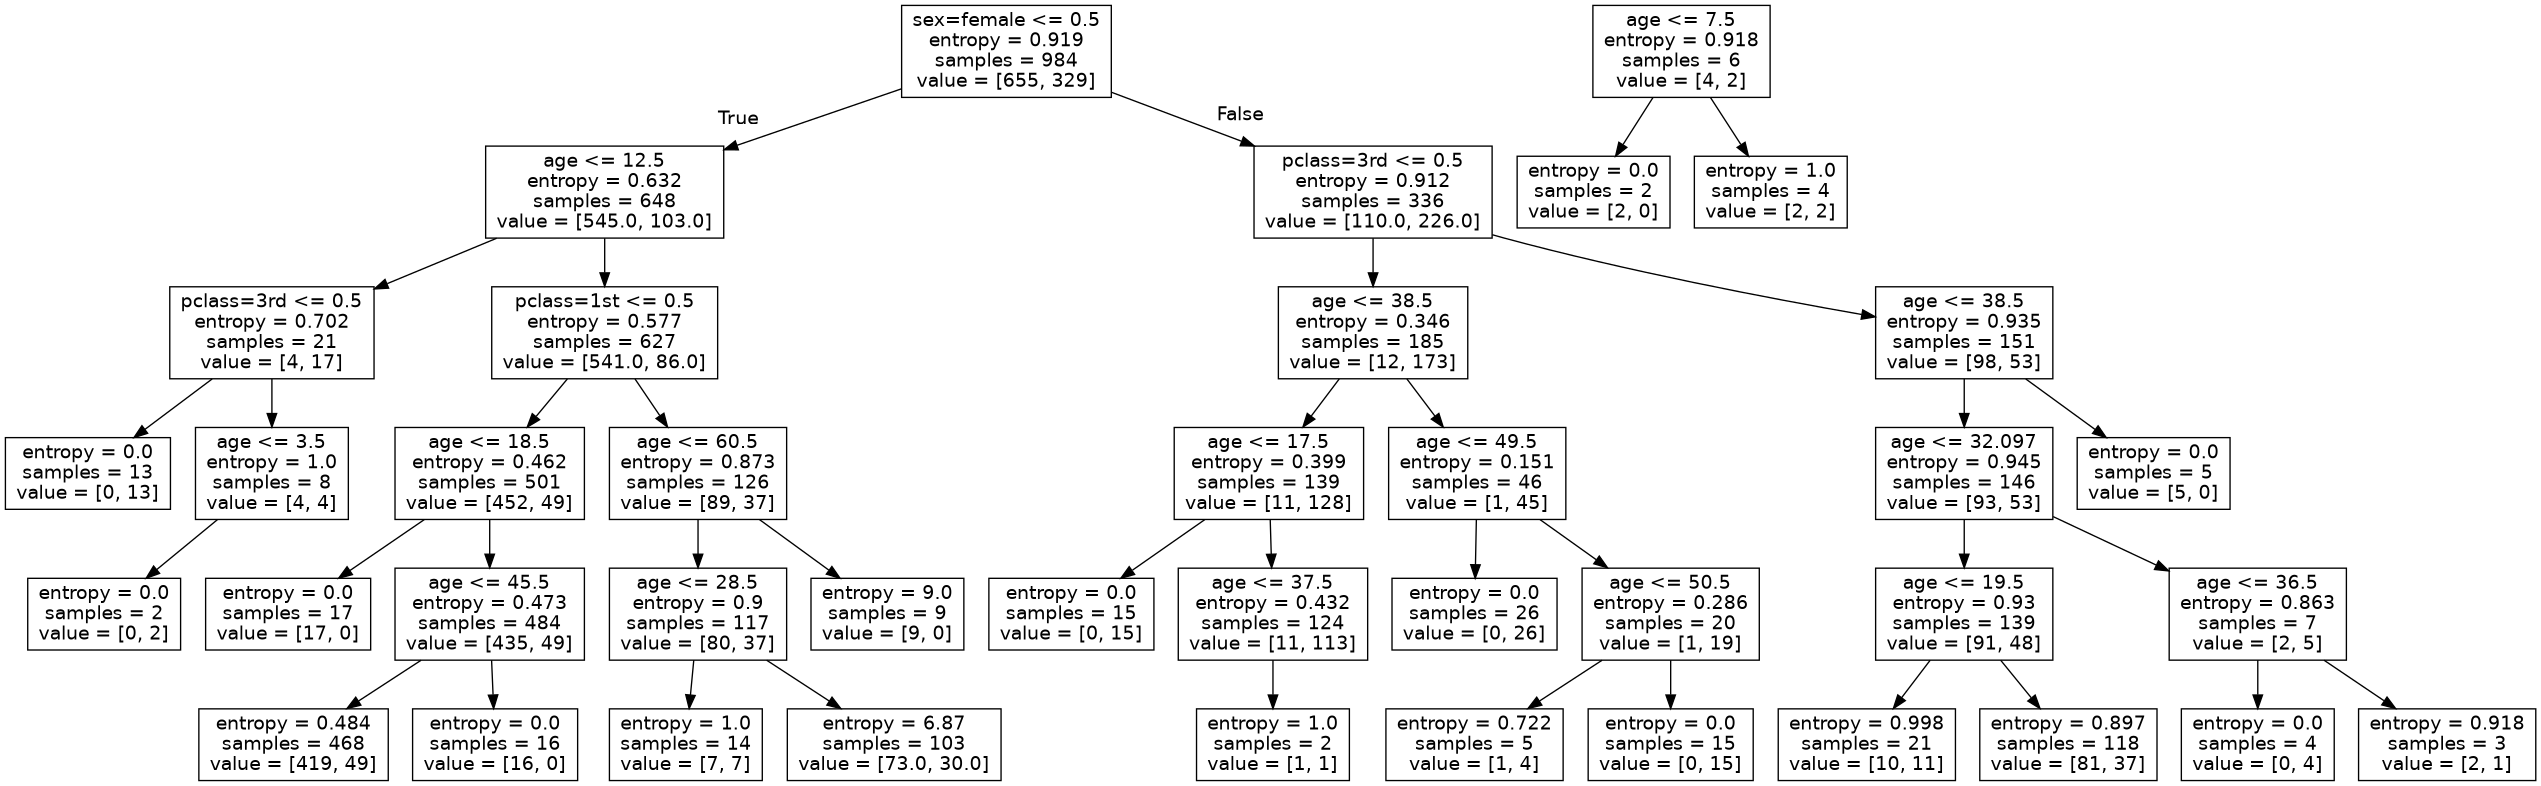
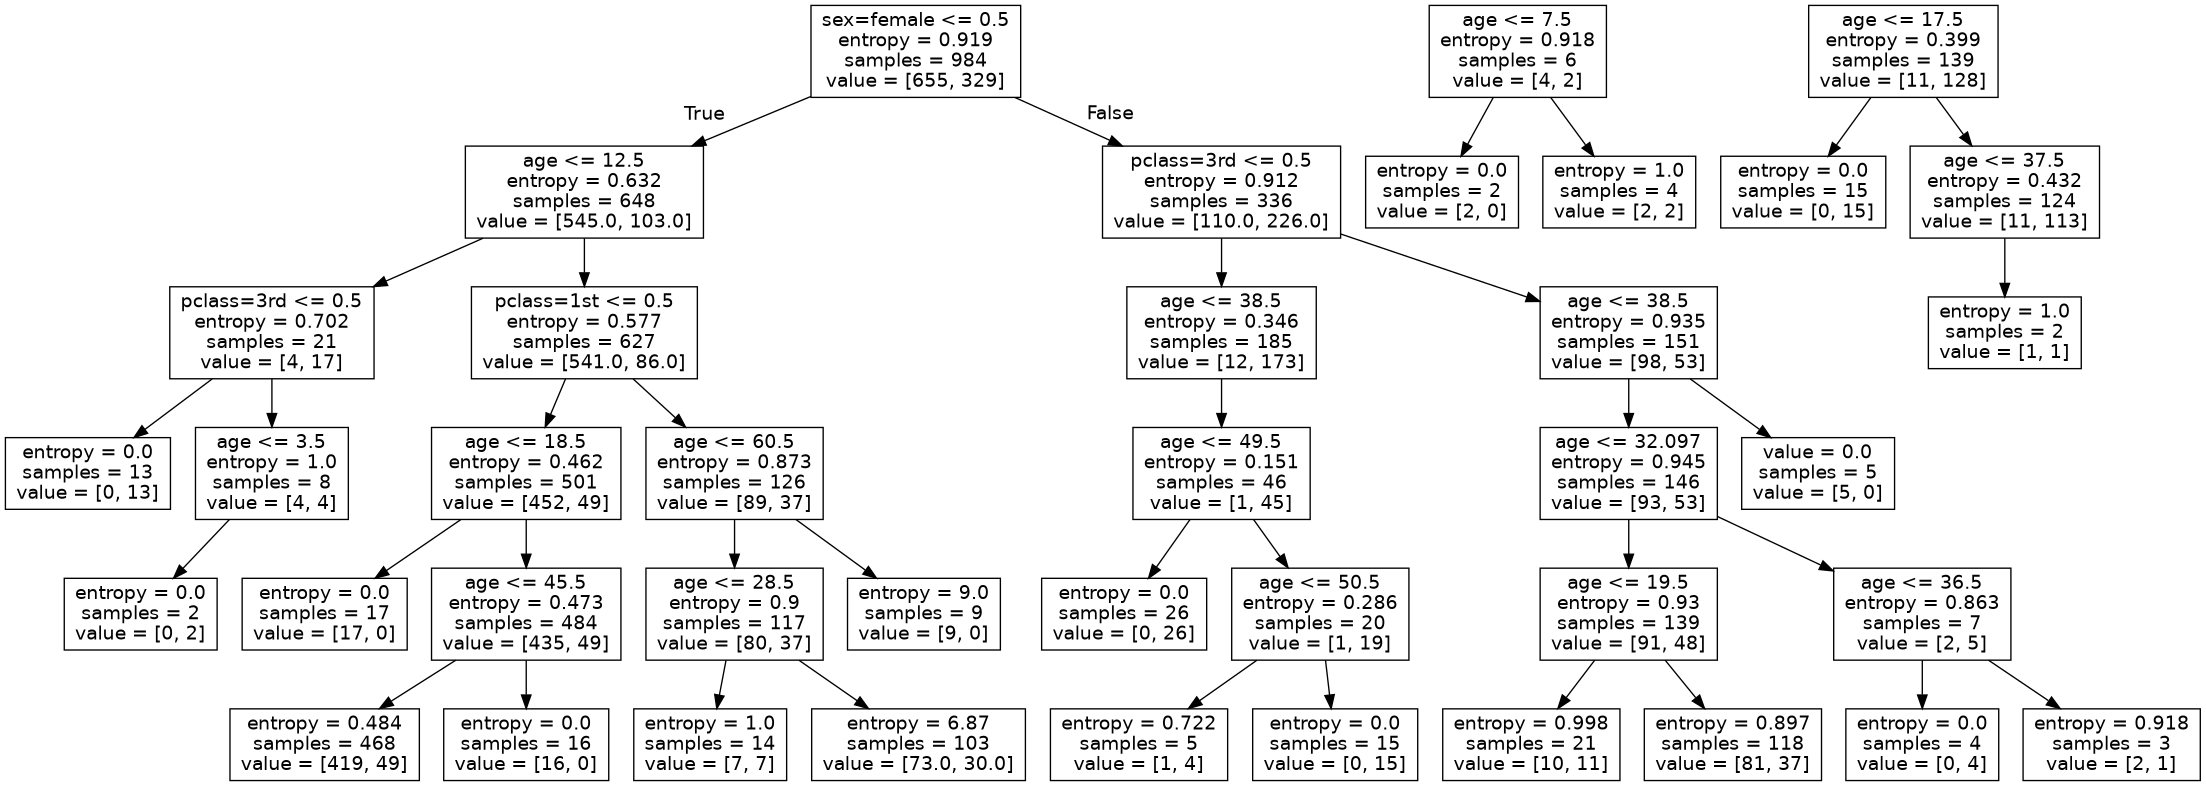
edge "age <= 38.5 entropy = 0.346 samples = 185 value = [12, 173]" -> "age <= 17.5 entropy = 0.399 samples = 139 value = [11, 128]": removed
node "entropy = 0.0 samples = 5 value = [5, 0]": label "entropy = 0.0 samples = 5 value = [5, 0]" -> "value = 0.0 samples = 5 value = [5, 0]"
